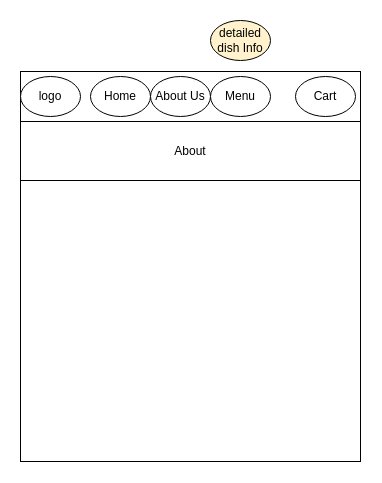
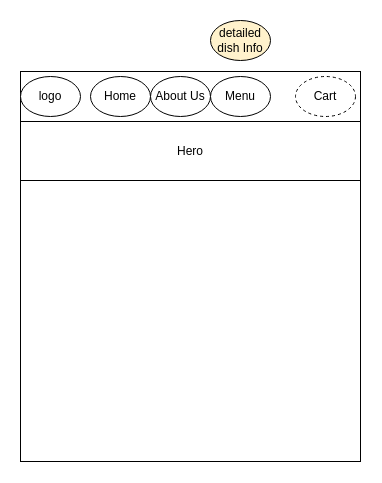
node "Cart": style solid -> dashed
node "About": label "About" -> "Hero"
